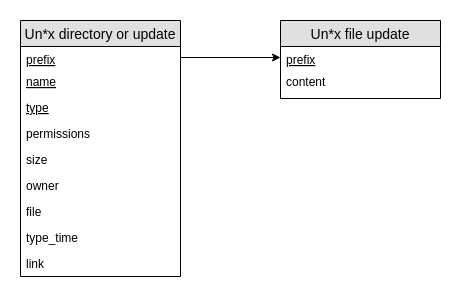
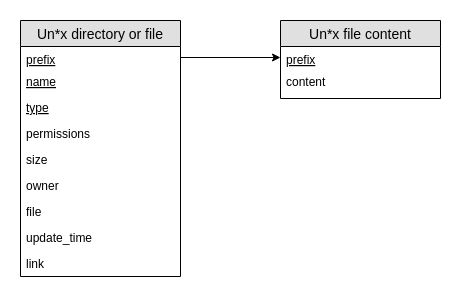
node "Un*x directory or update": label "Un*x directory or update" -> "Un*x directory or file"
node "Un*x file update": label "Un*x file update" -> "Un*x file content"
node "type_time": label "type_time" -> "update_time"
